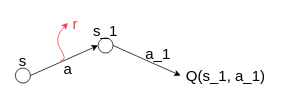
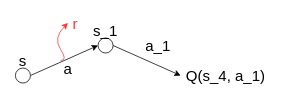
node "a_1": moved (158, 53) -> (158, 45)
node "Q(s_1, a_1)": label "Q(s_1, a_1)" -> "Q(s_4, a_1)"
